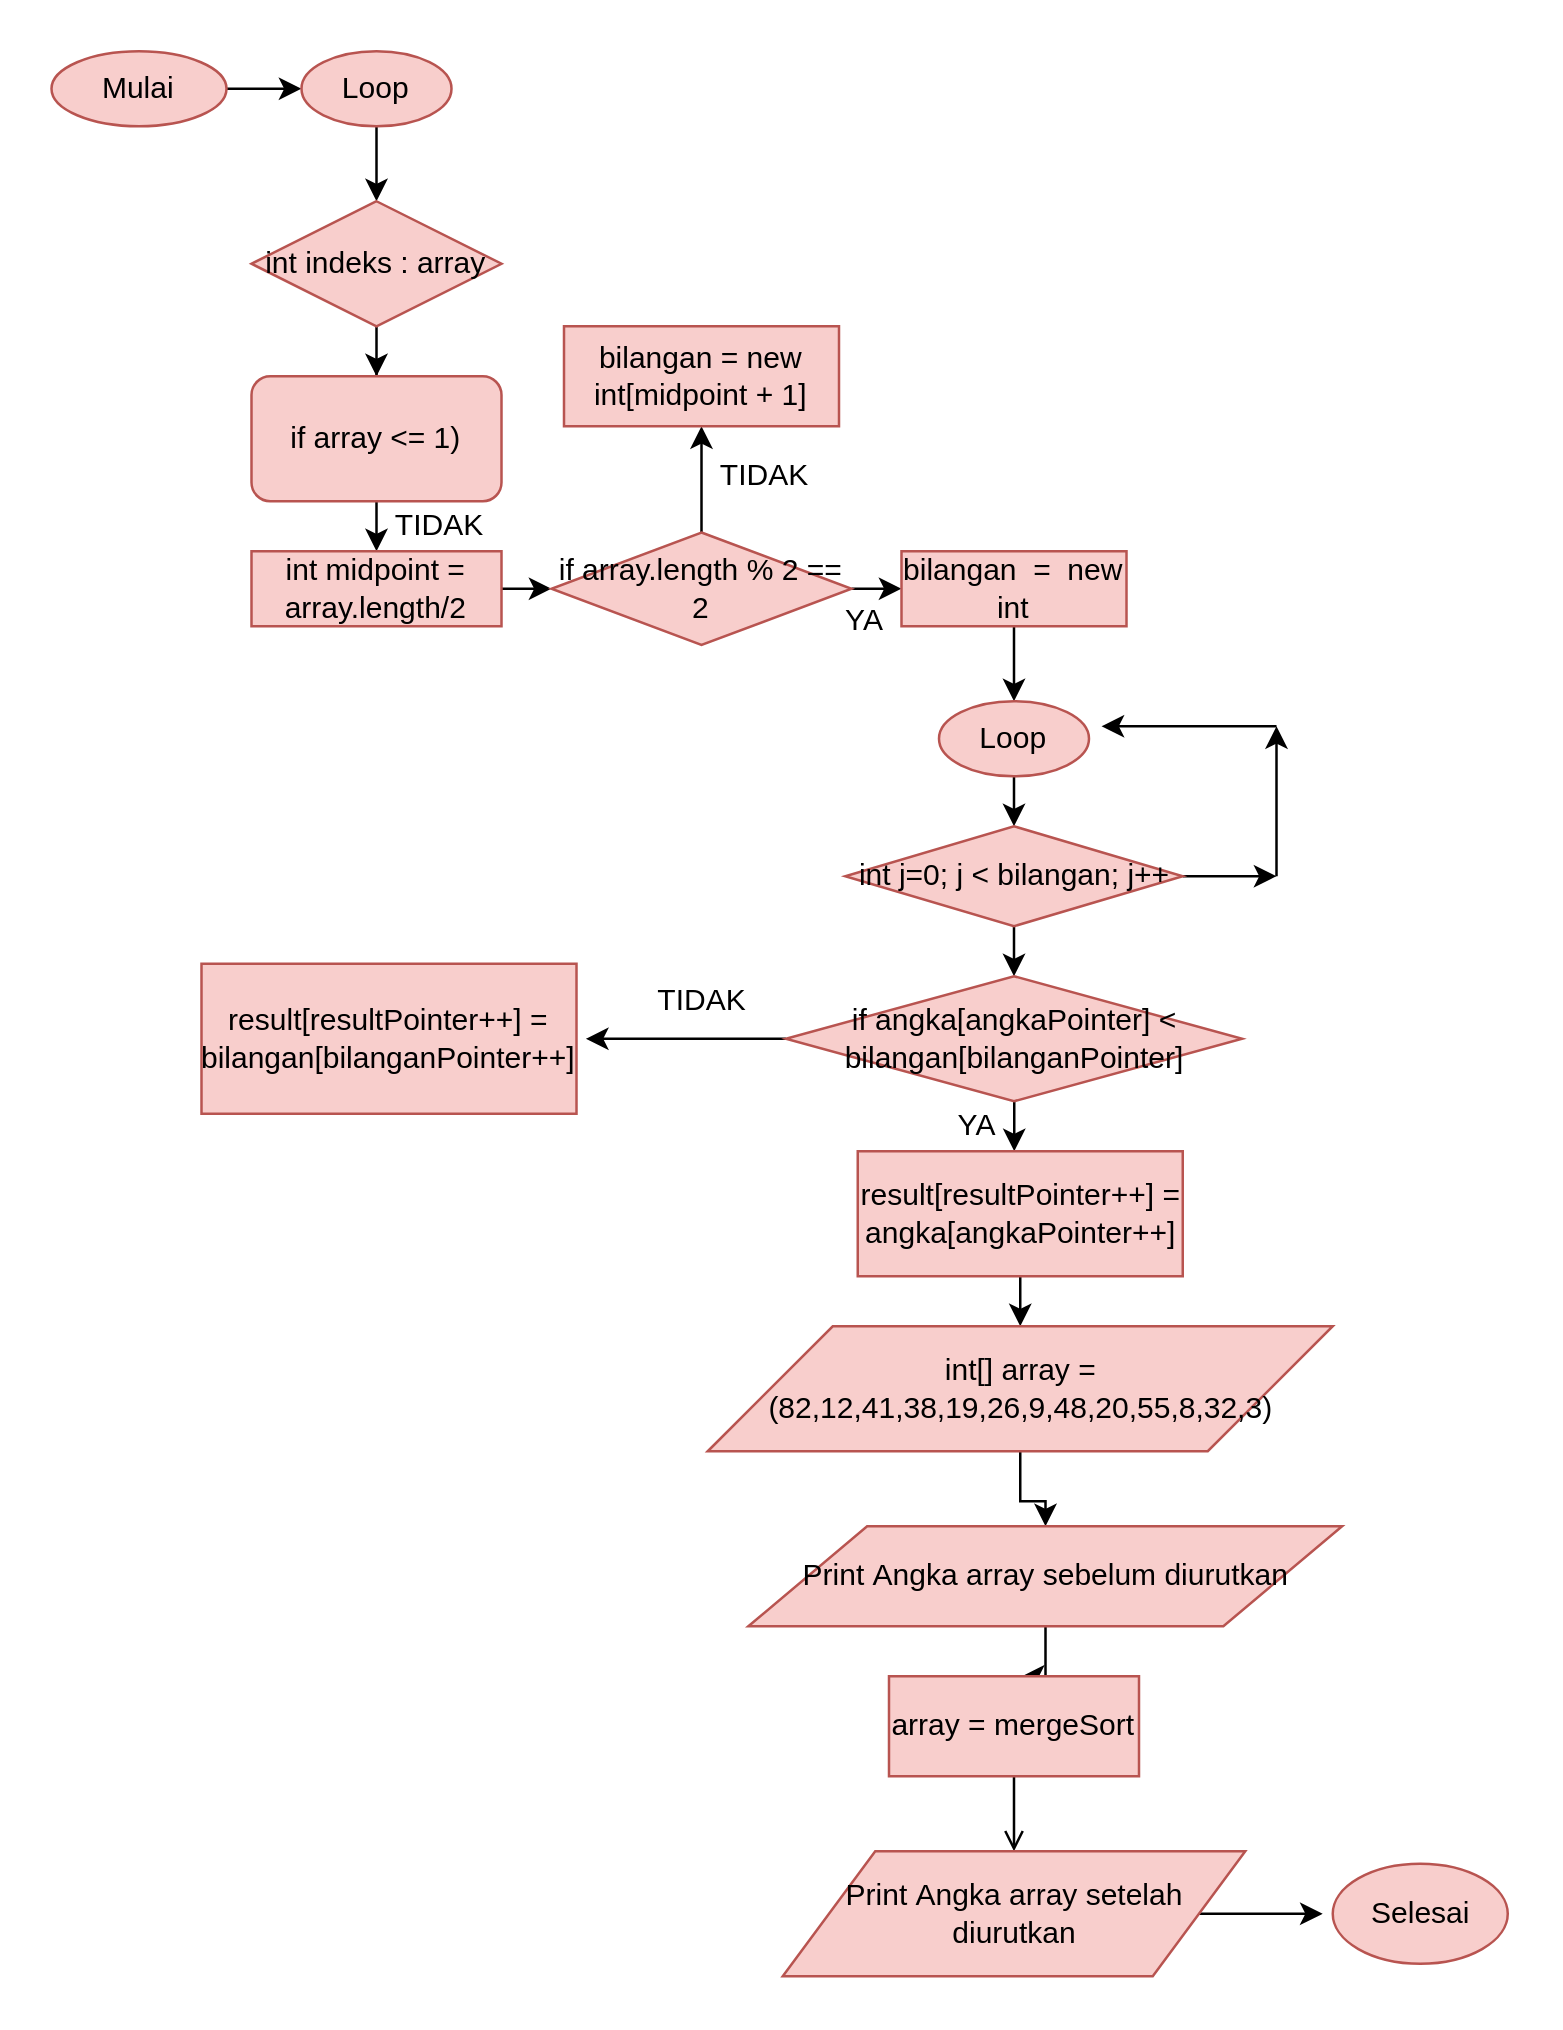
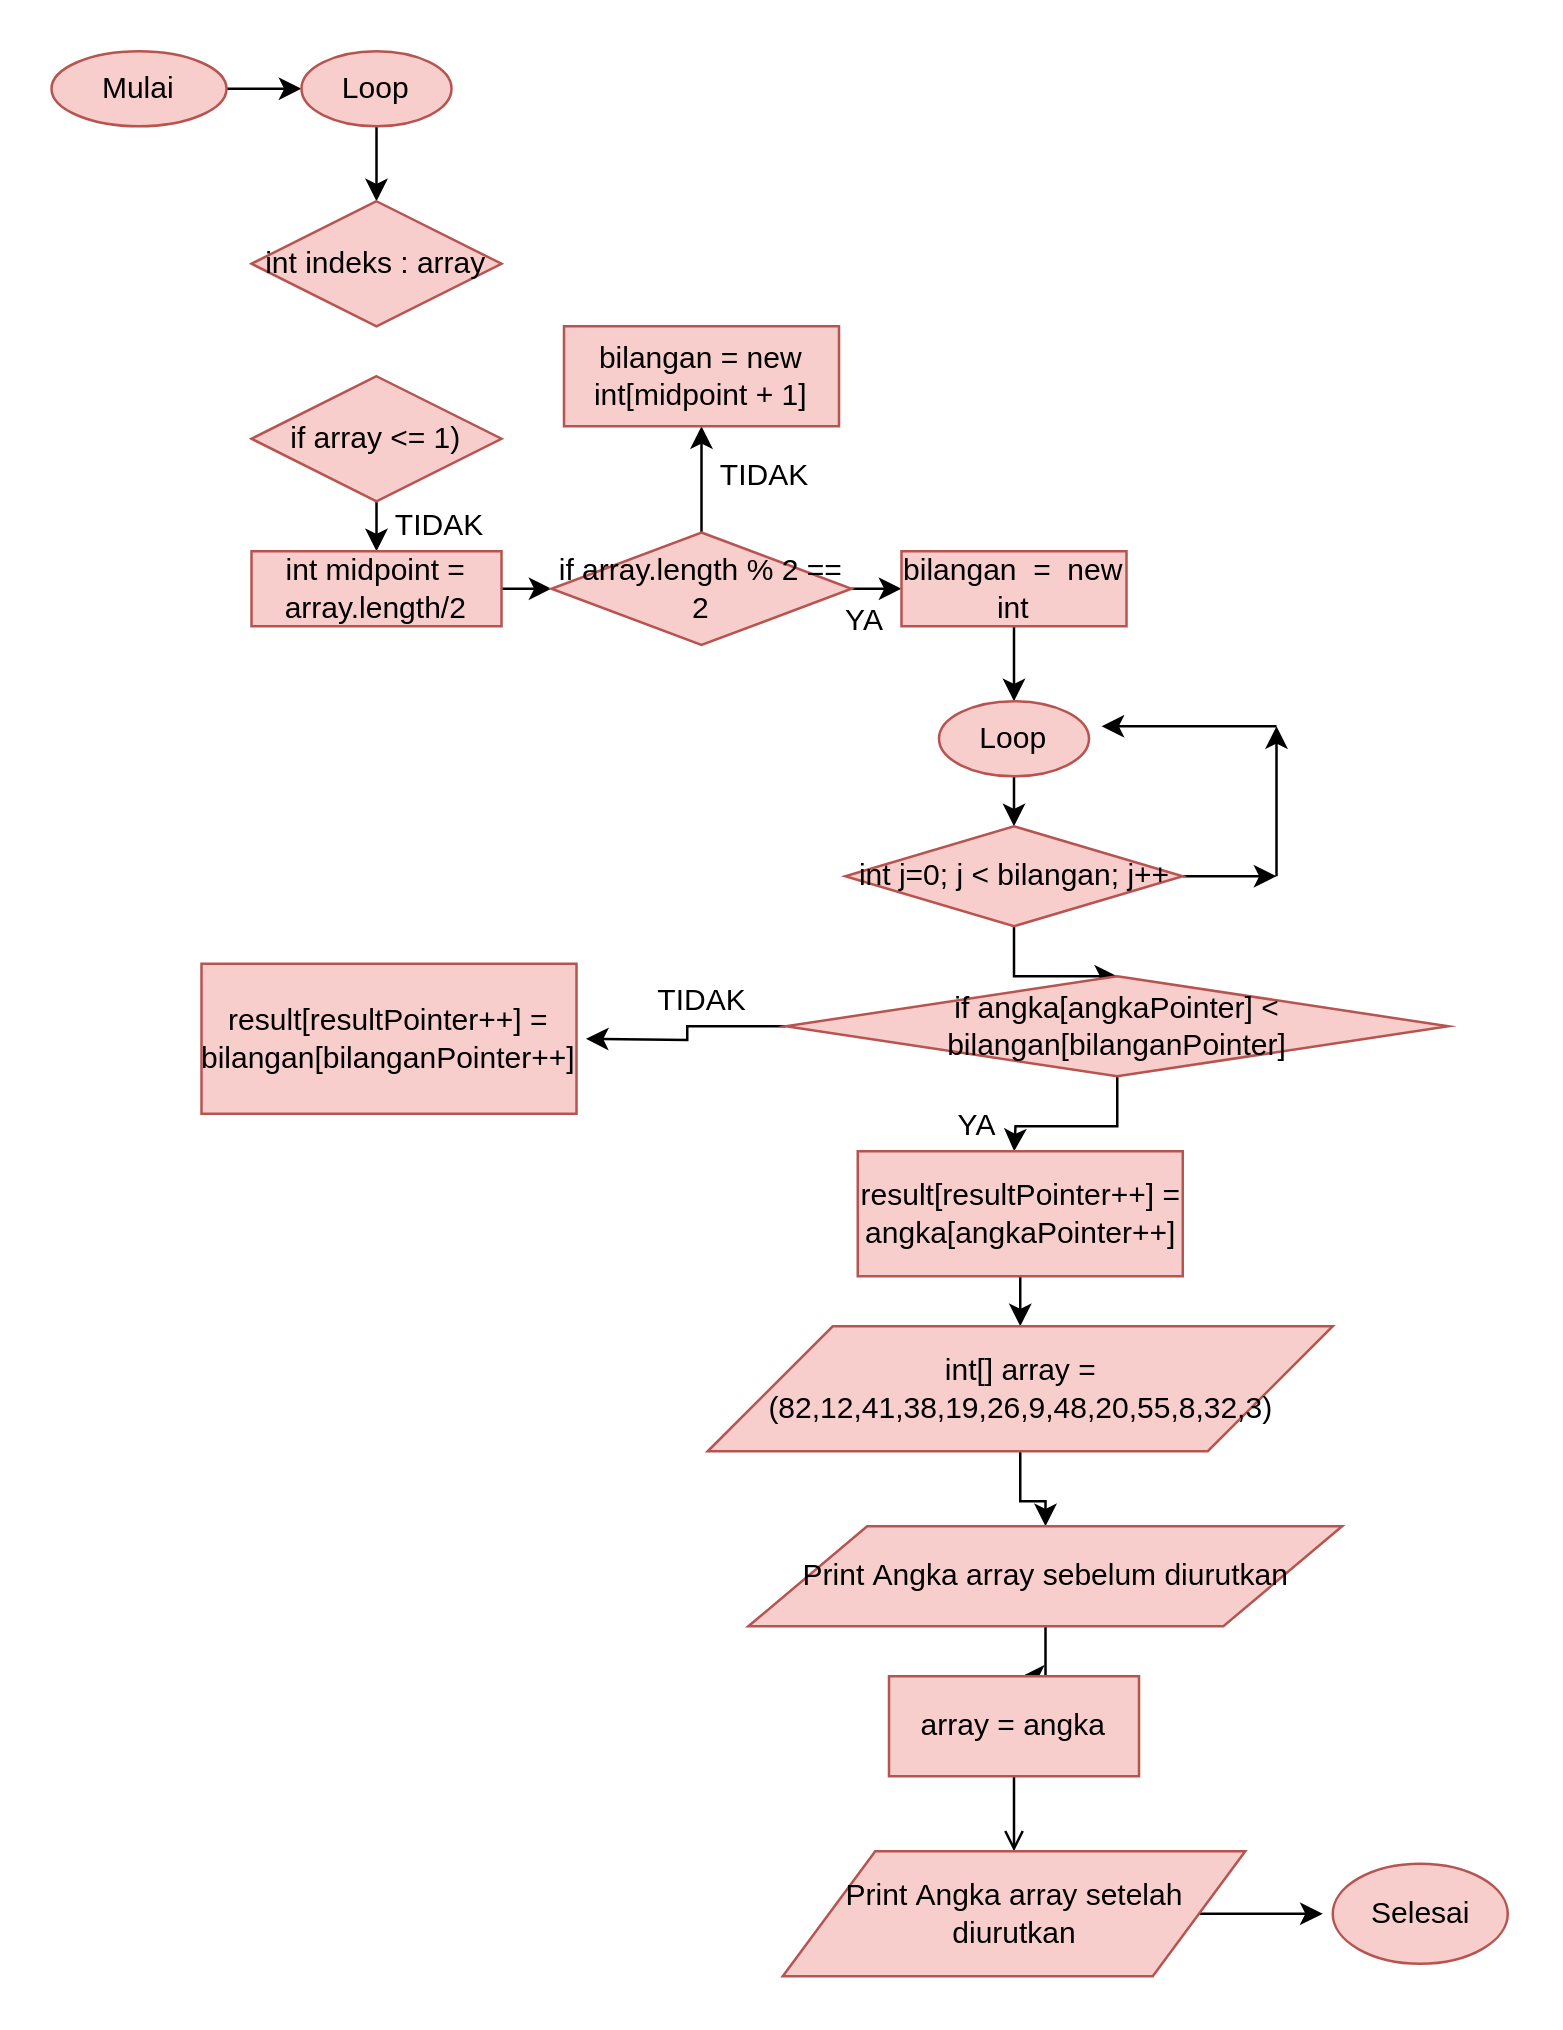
edge "int indeks : array" -> "if array <= 1)": removed
node "if array <= 1)": shape rounded rectangle -> diamond
node "if angka[angkaPointer] < bilangan[bilanganPointer]": size 456x125 -> 663x100
node "array = mergeSort": label "array = mergeSort" -> "array = angka"
